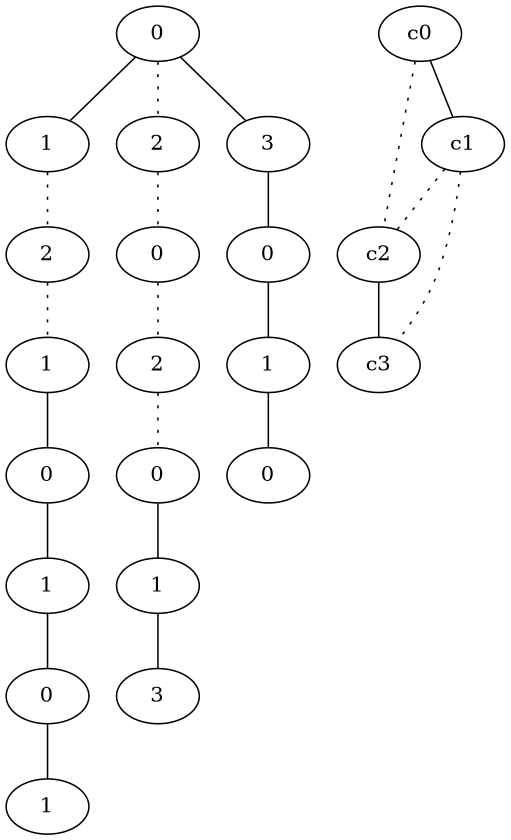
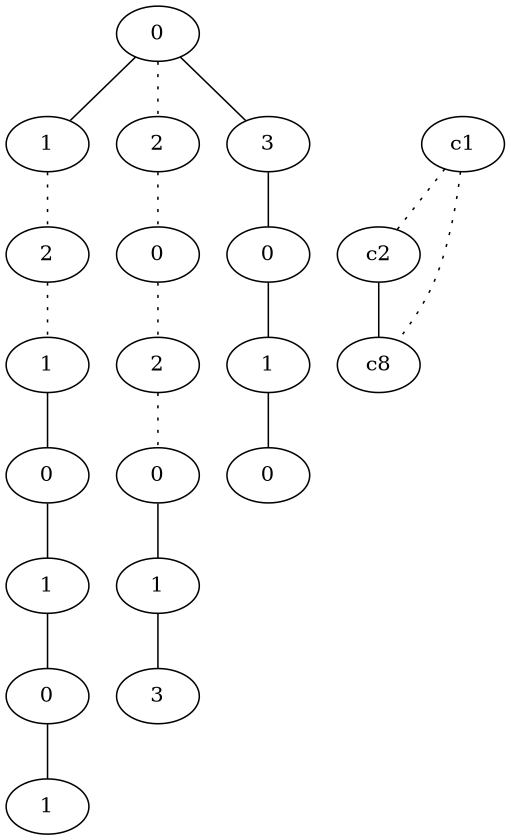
node "c0": removed
node "c3": label "c3" -> "c8"
